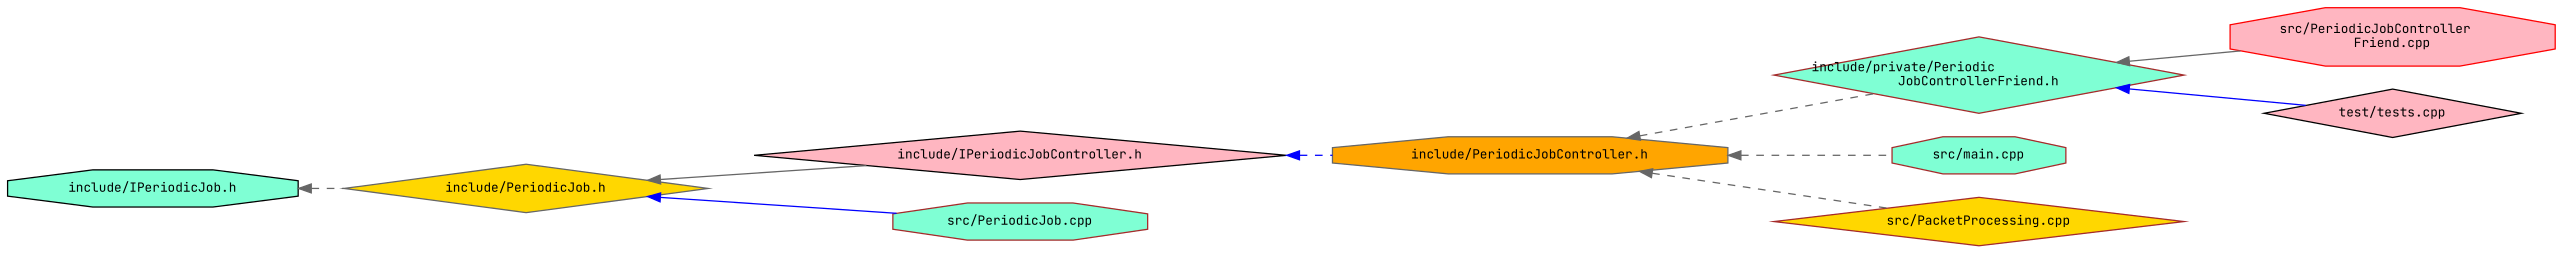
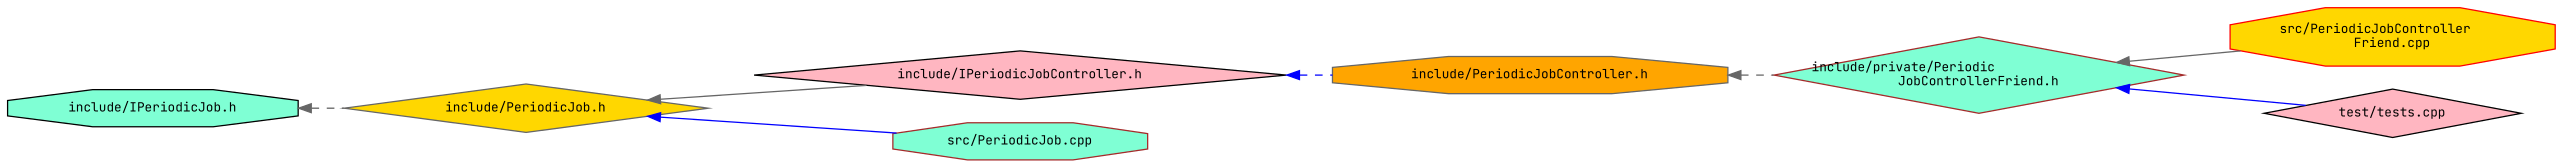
node "src/PeriodicJobController Friend.cpp": fillcolor lightpink -> gold
node "src/main.cpp": removed
node "src/PacketProcessing.cpp": removed
